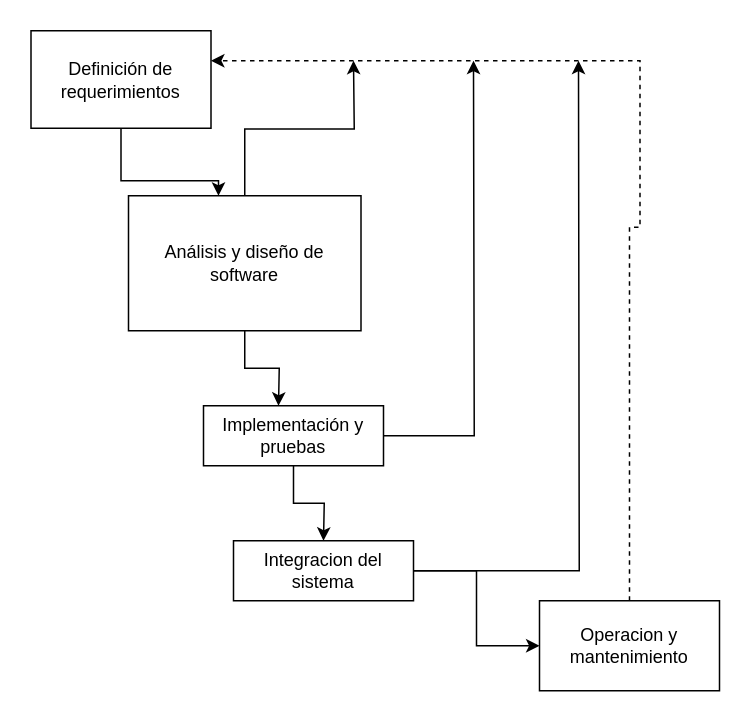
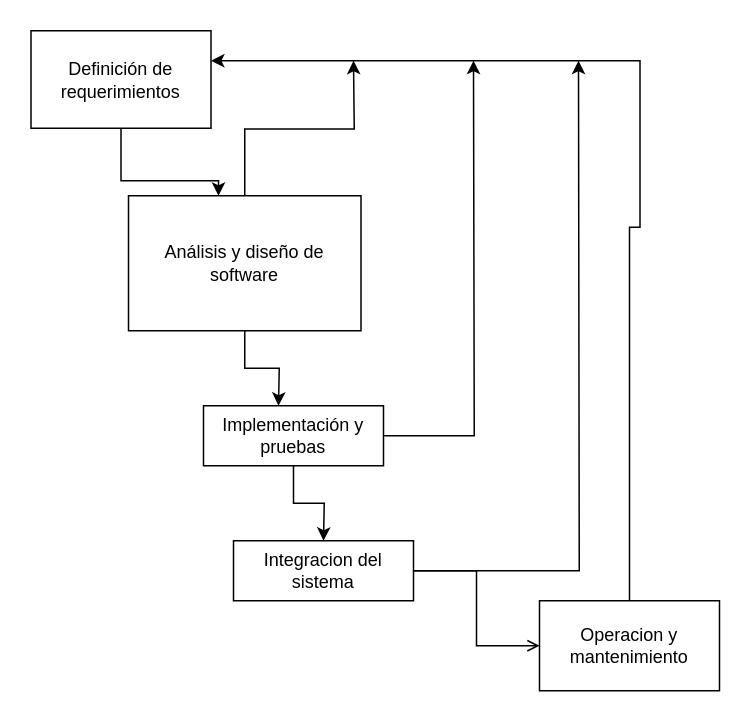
edge "Operacion y mantenimiento" -> "Definición de requerimientos": style dashed -> solid
edge "Integracion del sistema" -> "Operacion y mantenimiento": arrowhead classic -> open
